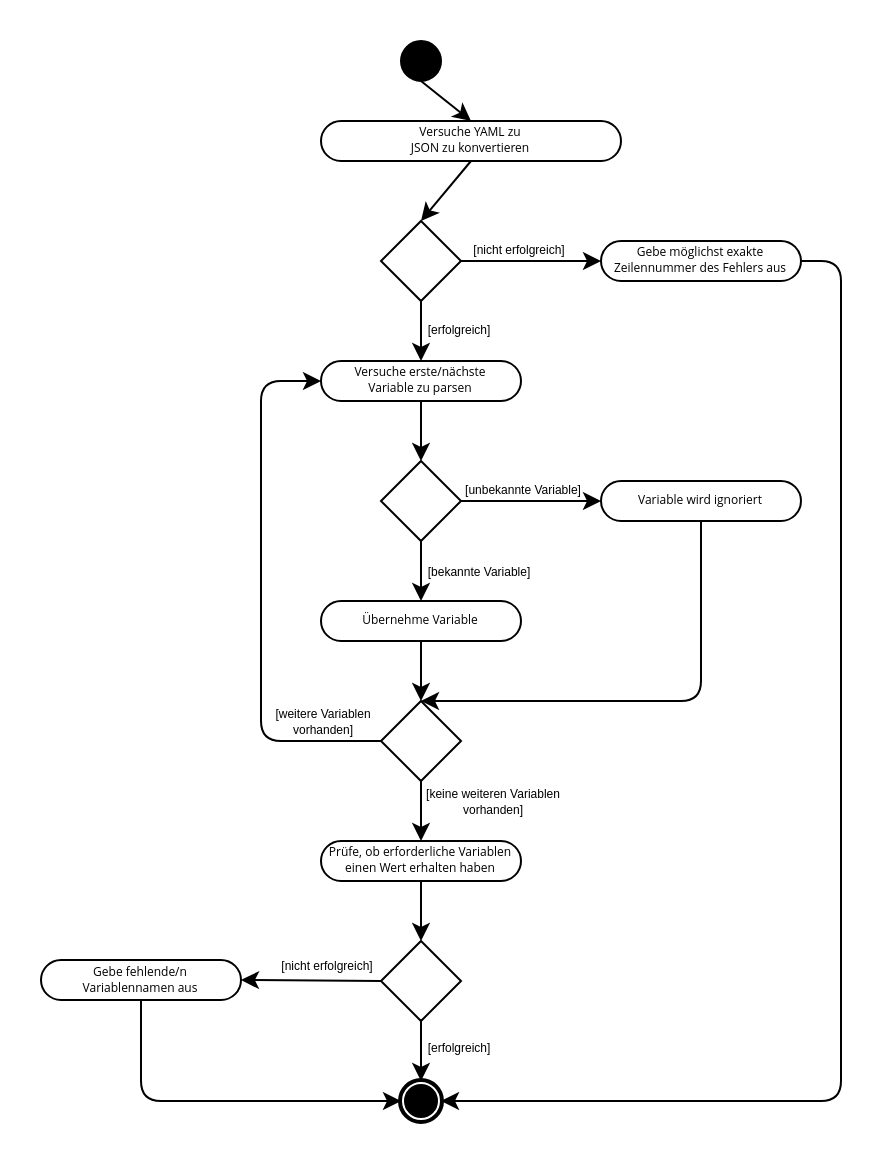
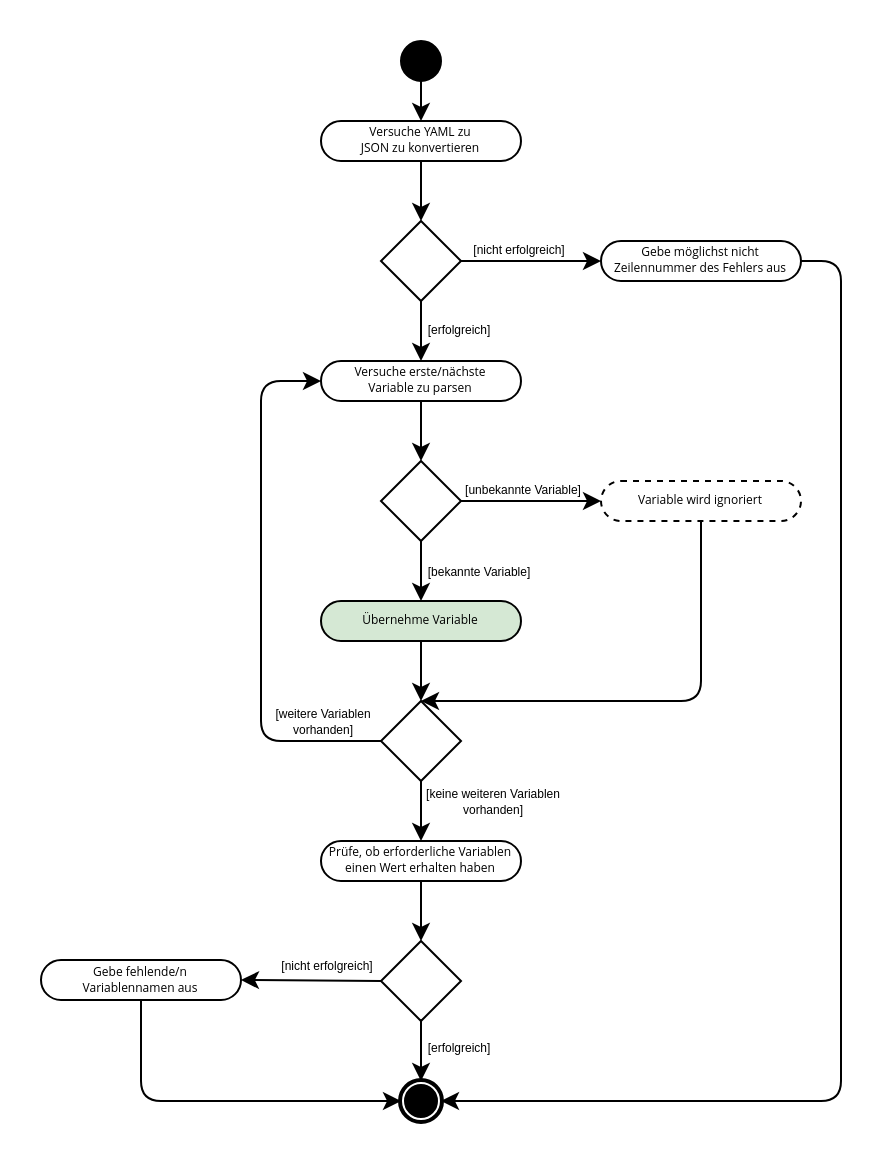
node "Versuche YAML zu JSON zu konvertieren": size 300x40 -> 200x40
node "Gebe möglichst exakte Zeilennummer des Fehlers aus": label "Gebe möglichst exakte Zeilennummer des Fehlers aus" -> "Gebe möglichst nicht Zeilennummer des Fehlers aus"
node "Variable wird ignoriert": style solid -> dashed
node "Übernehme Variable": fillcolor #ffffff -> #d5e8d4
